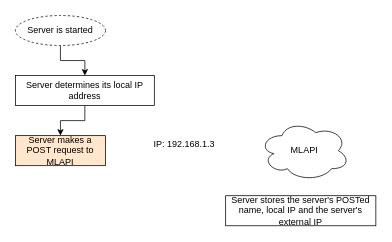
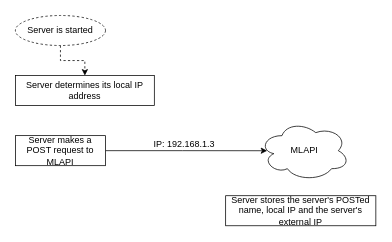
edge "Server is started" -> "Server determines its local IP address": style solid -> dashed
edge "Server determines its local IP address" -> "Server makes a POST request to MLAPI": removed
node "Server makes a POST request to MLAPI": fillcolor #ffe6cc -> #ffffff
edge "Server makes a POST request to MLAPI" -> "MLAPI": added
